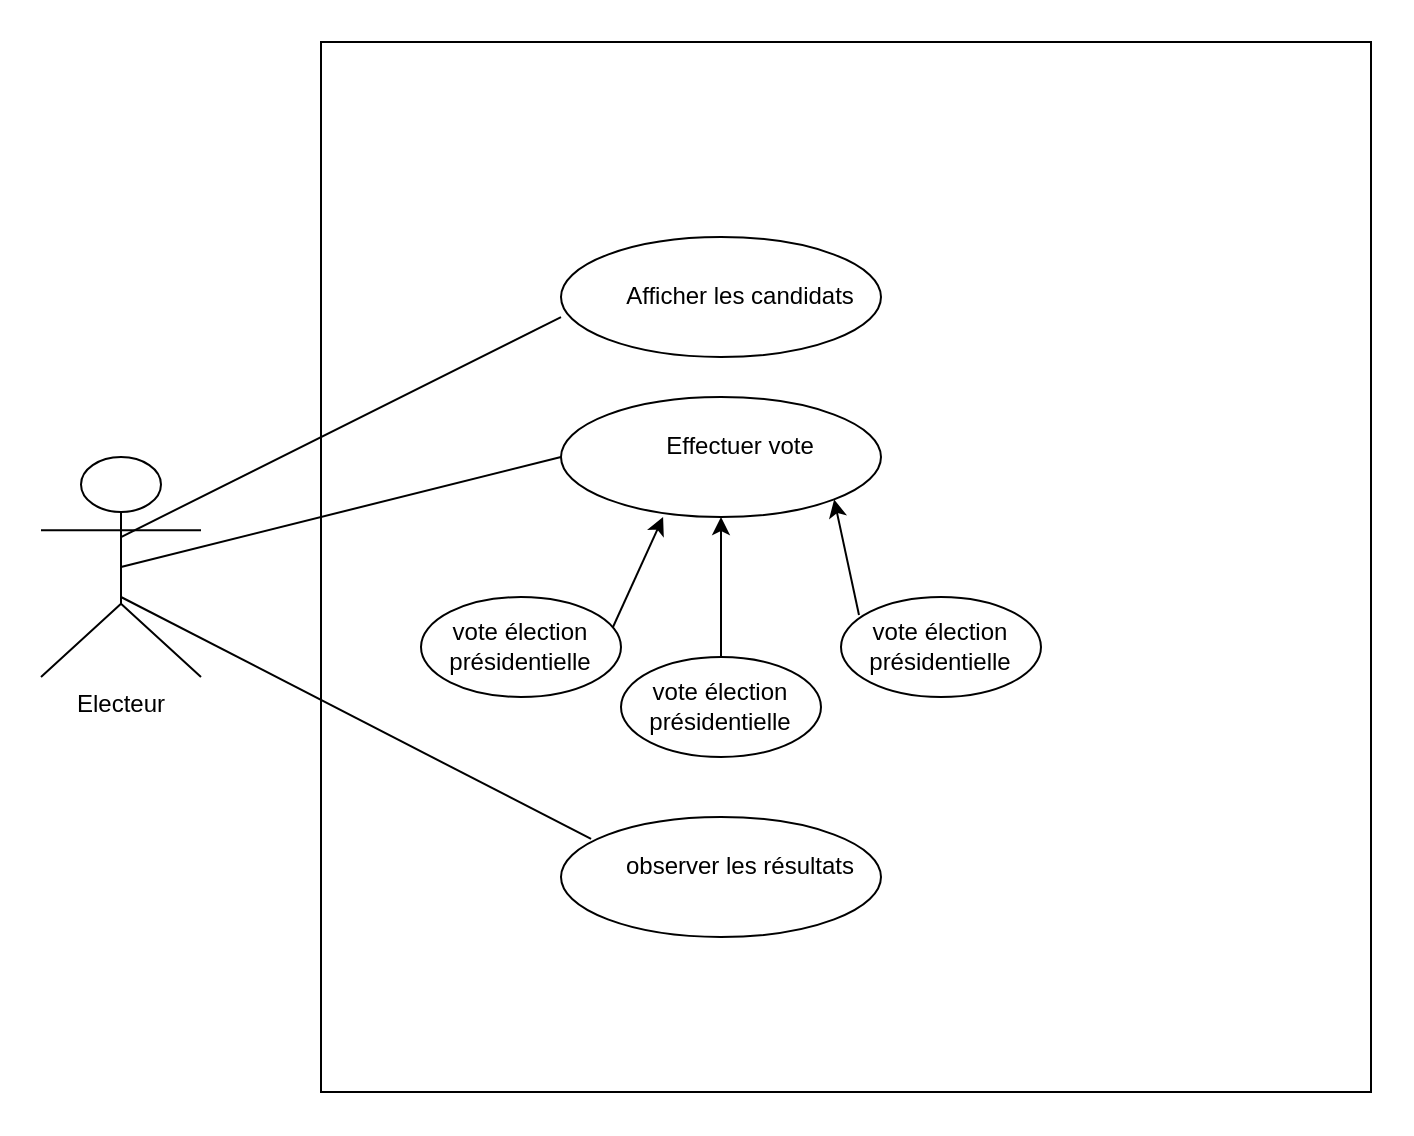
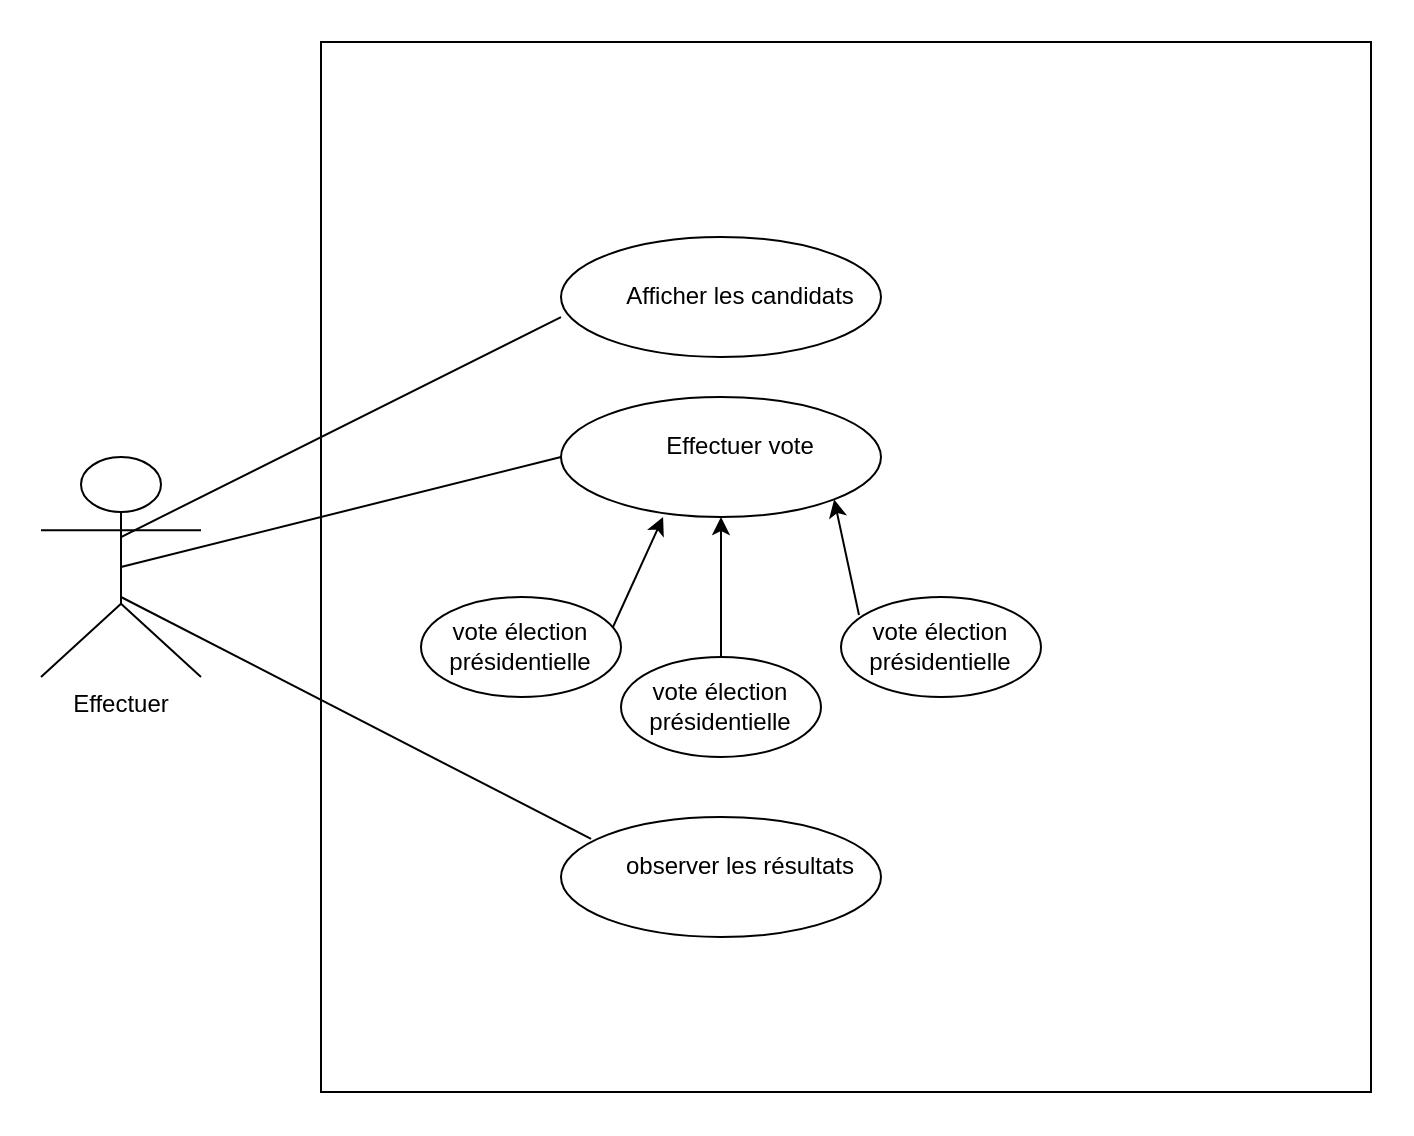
node "Electeur": label "Electeur" -> "Effectuer"
